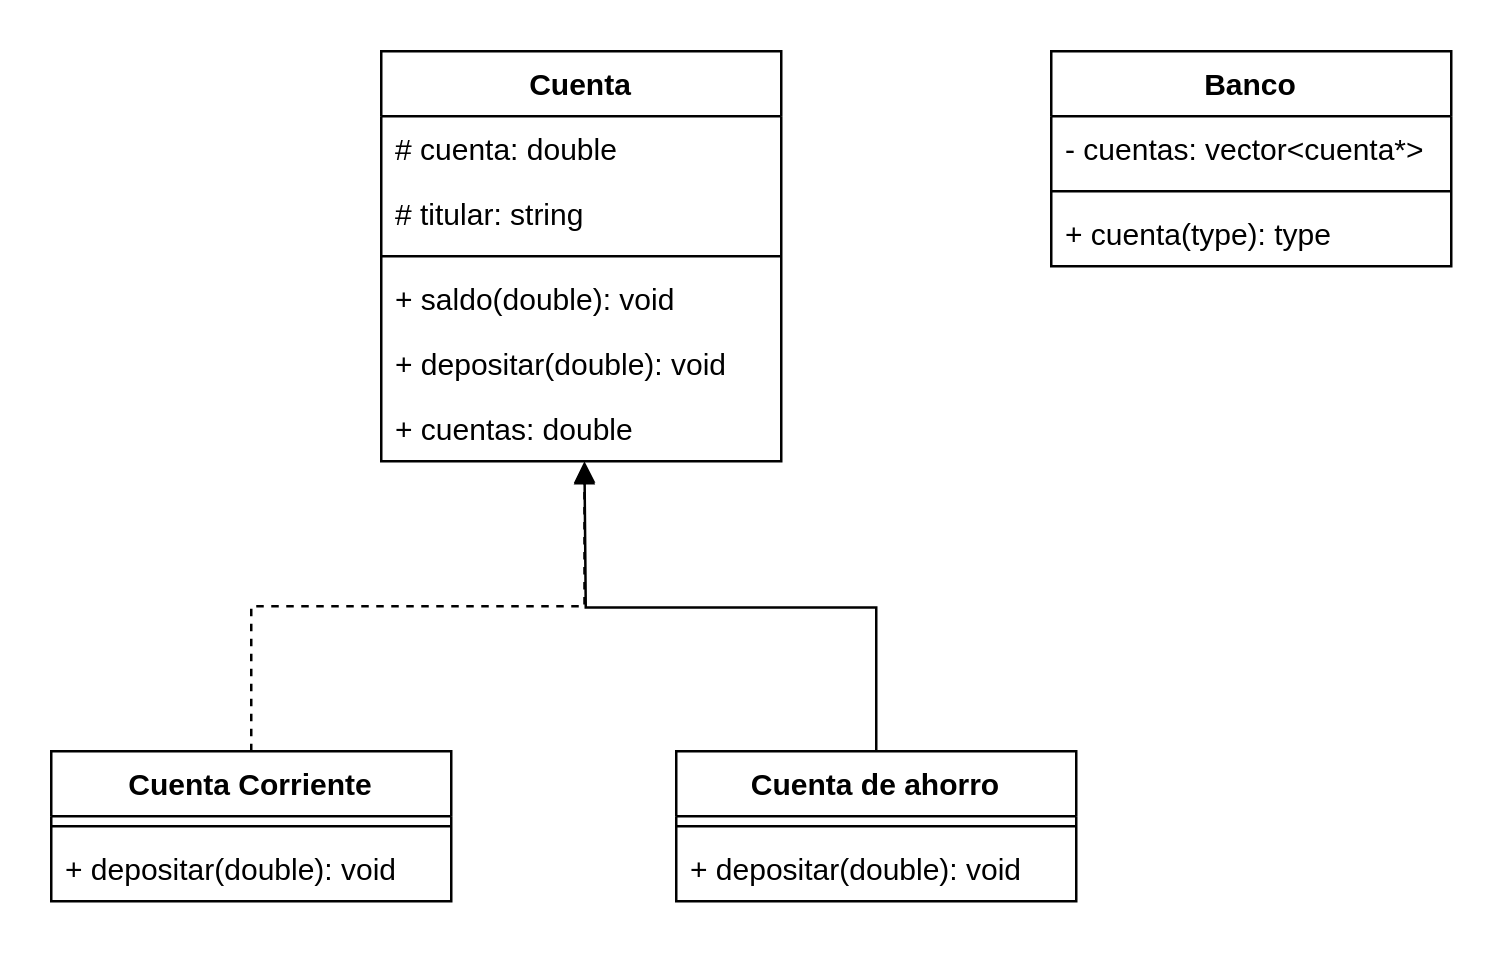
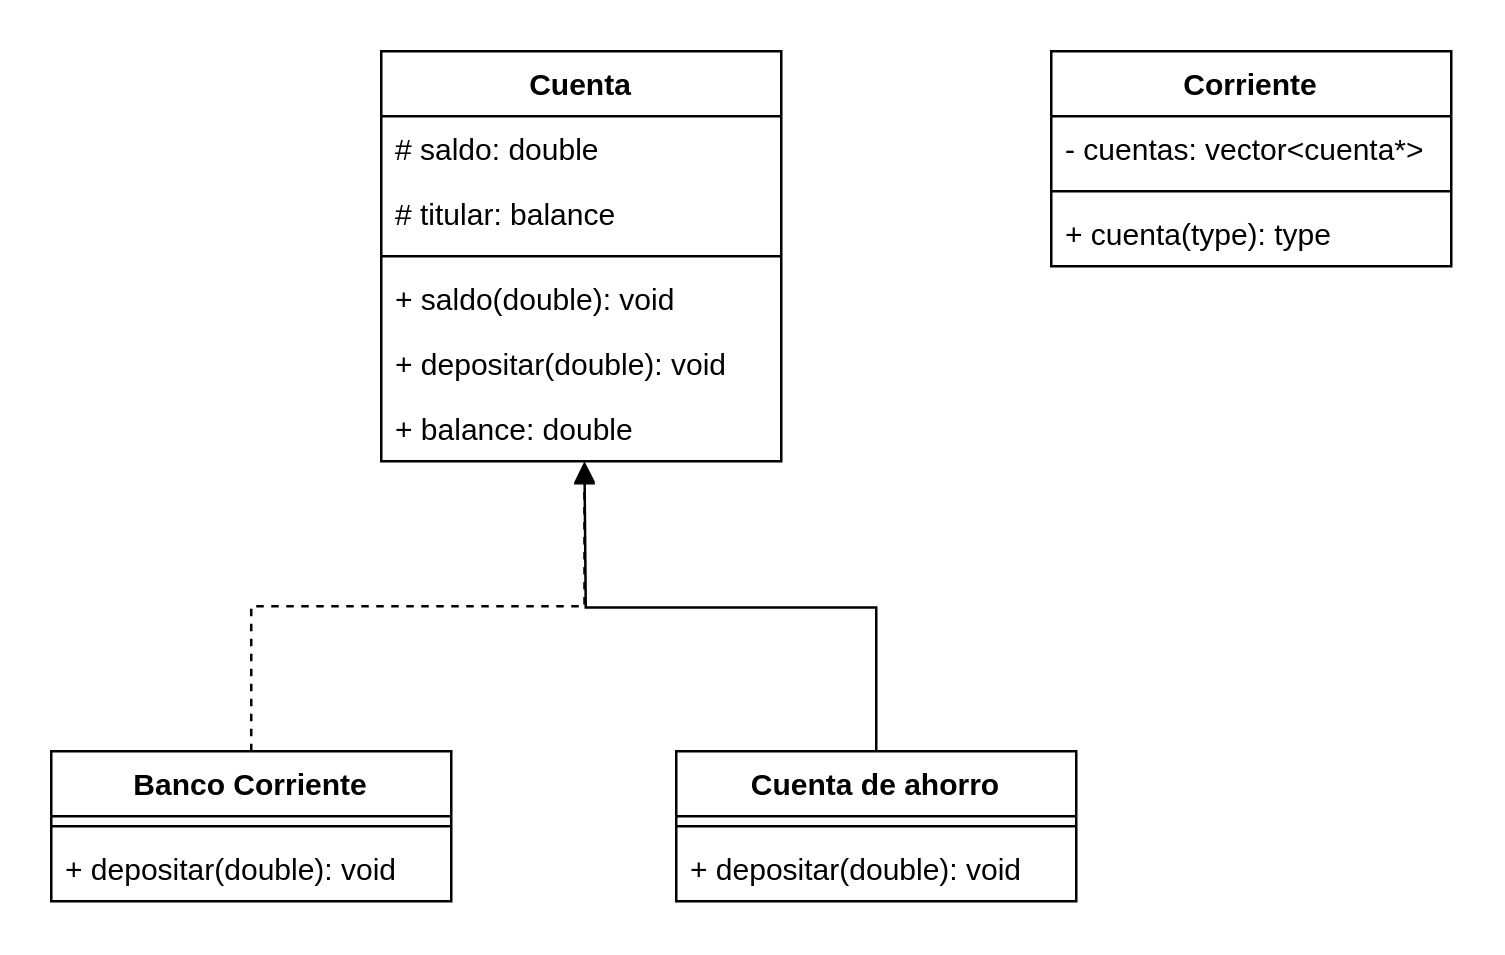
node "Banco": label "Banco" -> "Corriente"
node "# cuenta: double": label "# cuenta: double" -> "# saldo: double"
node "# titular: string": label "# titular: string" -> "# titular: balance"
node "+ cuentas: double": label "+ cuentas: double" -> "+ balance: double"
node "Cuenta Corriente": label "Cuenta Corriente" -> "Banco Corriente"
